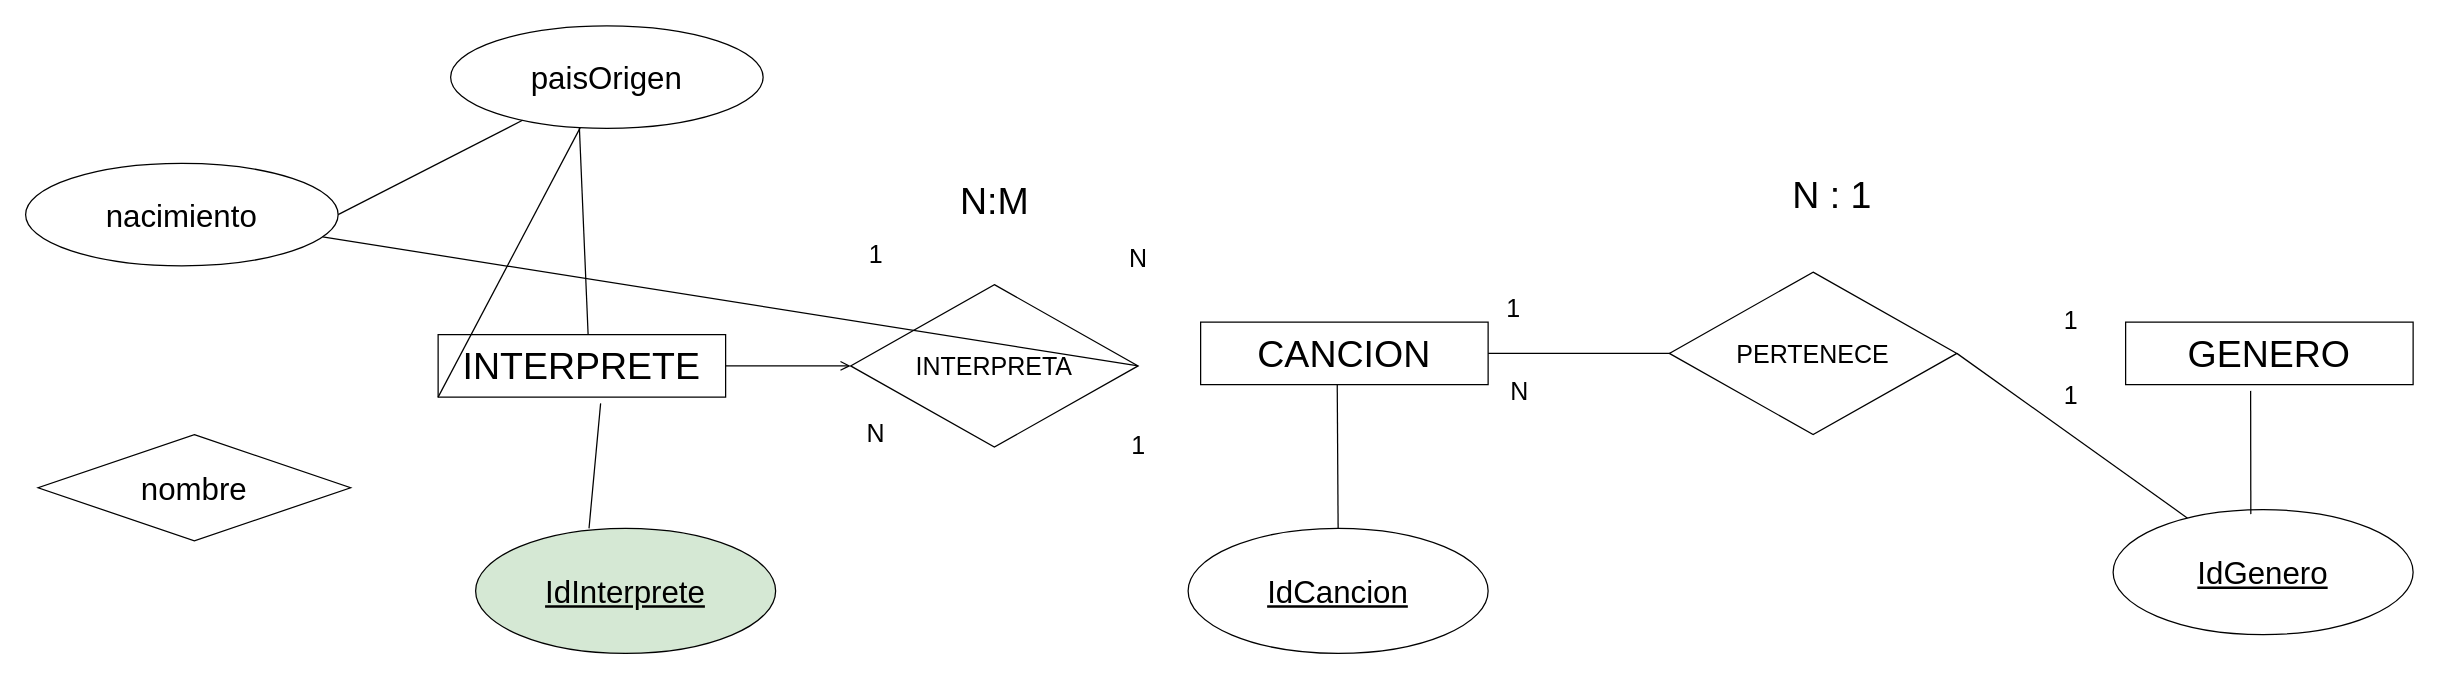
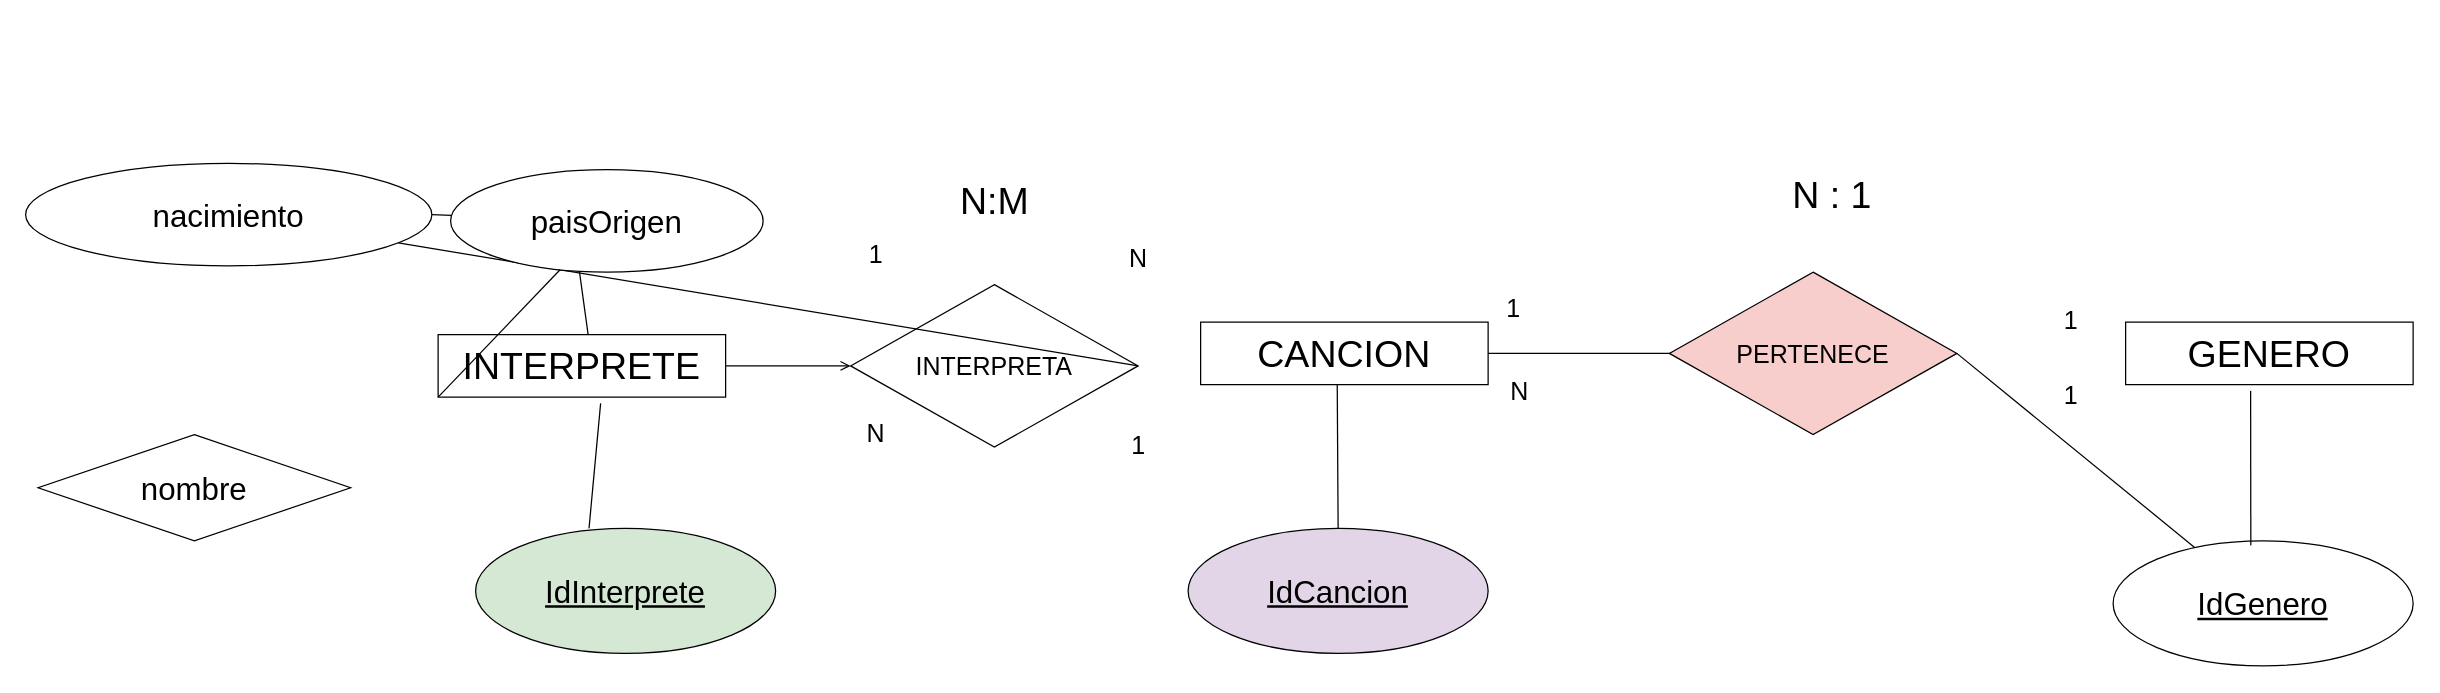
node "paisOrigen": moved (607, 77) -> (607, 221)
node "nacimiento": size 313x103 -> 406x103
node "PERTENECE": fillcolor #ffffff -> #f8cecc
node "IdGenero": moved (2263, 572) -> (2263, 603)
node "IdCancion": fillcolor #ffffff -> #e1d5e7
